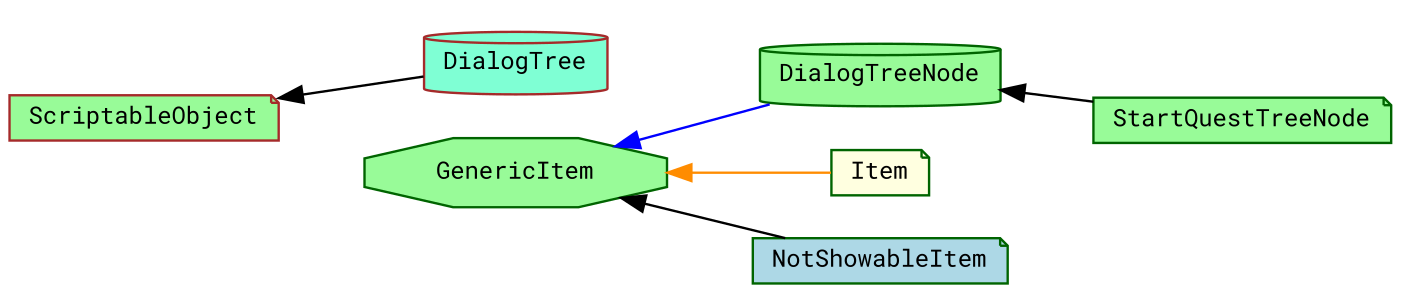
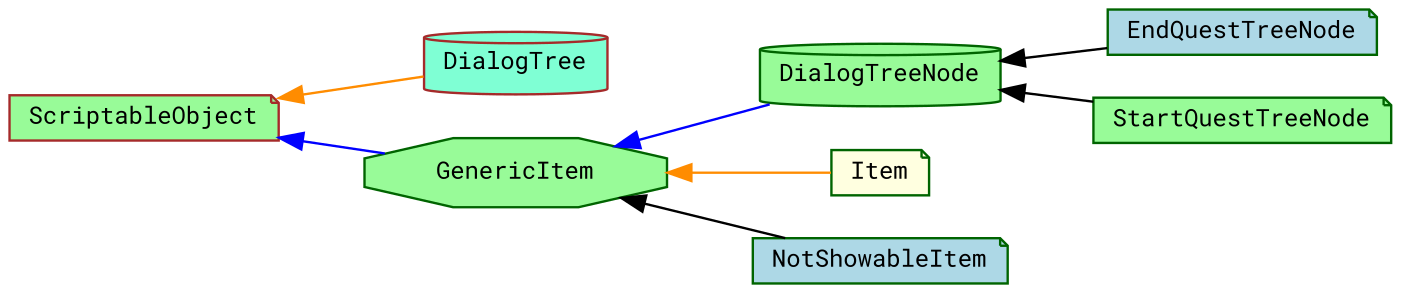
node "EndQuestTreeNode": added
edge "DialogTree" -> "ScriptableObject": color black -> darkorange
edge "GenericItem" -> "ScriptableObject": added
